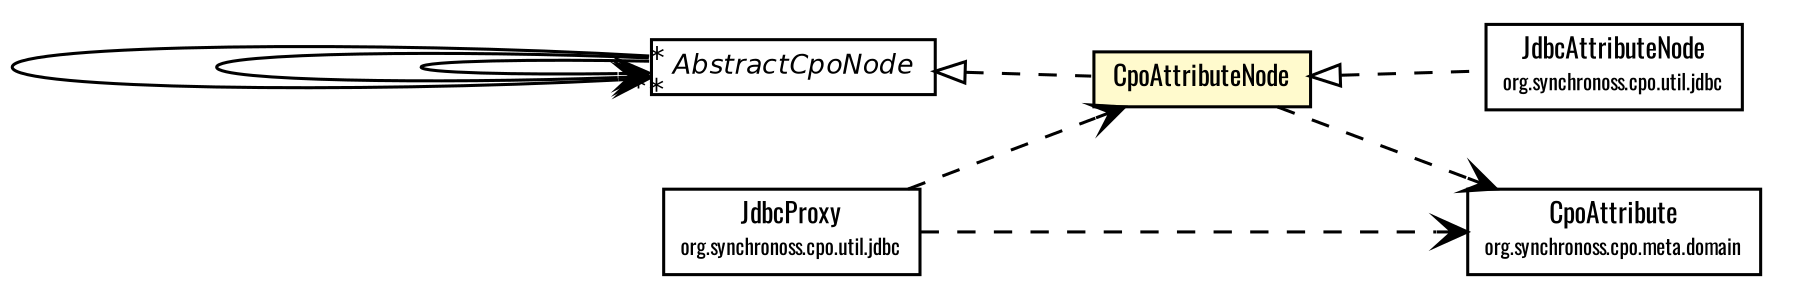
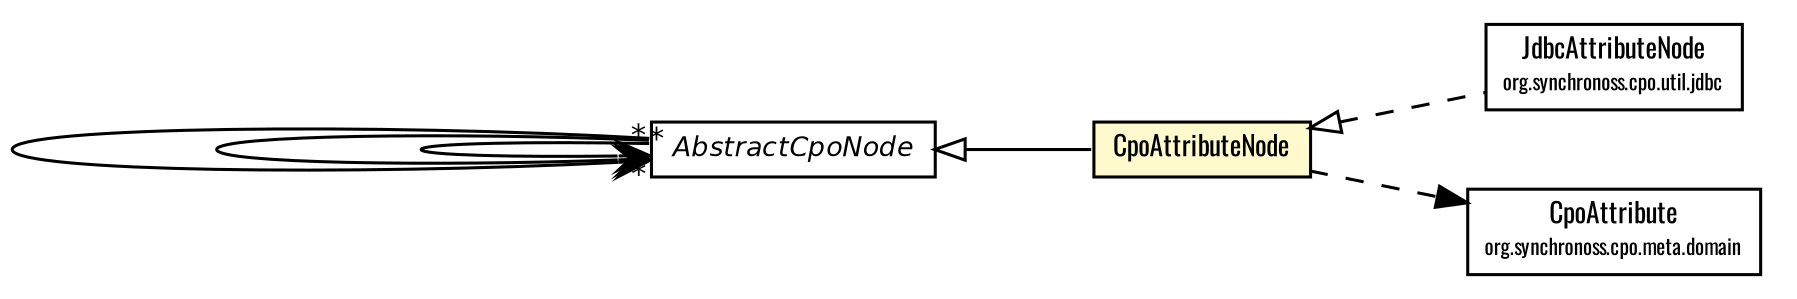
edge "CpoAttributeNode" -> "AbstractCpoNode": style dashed -> solid
edge "CpoAttributeNode" -> "CpoAttribute": arrowhead open -> normal
node "JdbcProxy": removed
